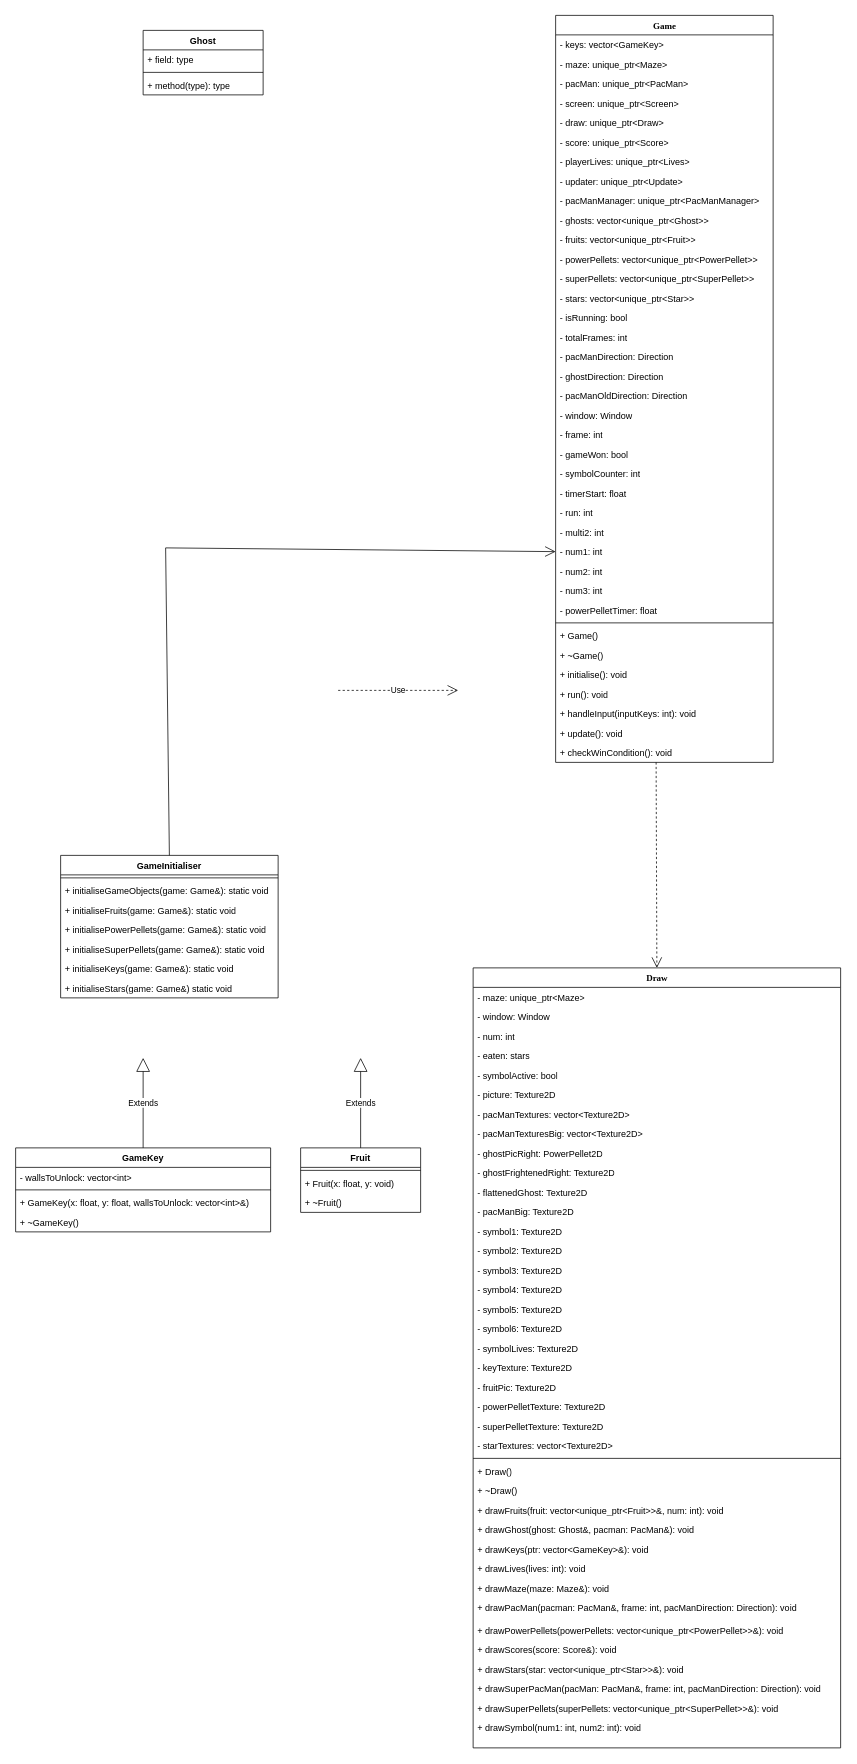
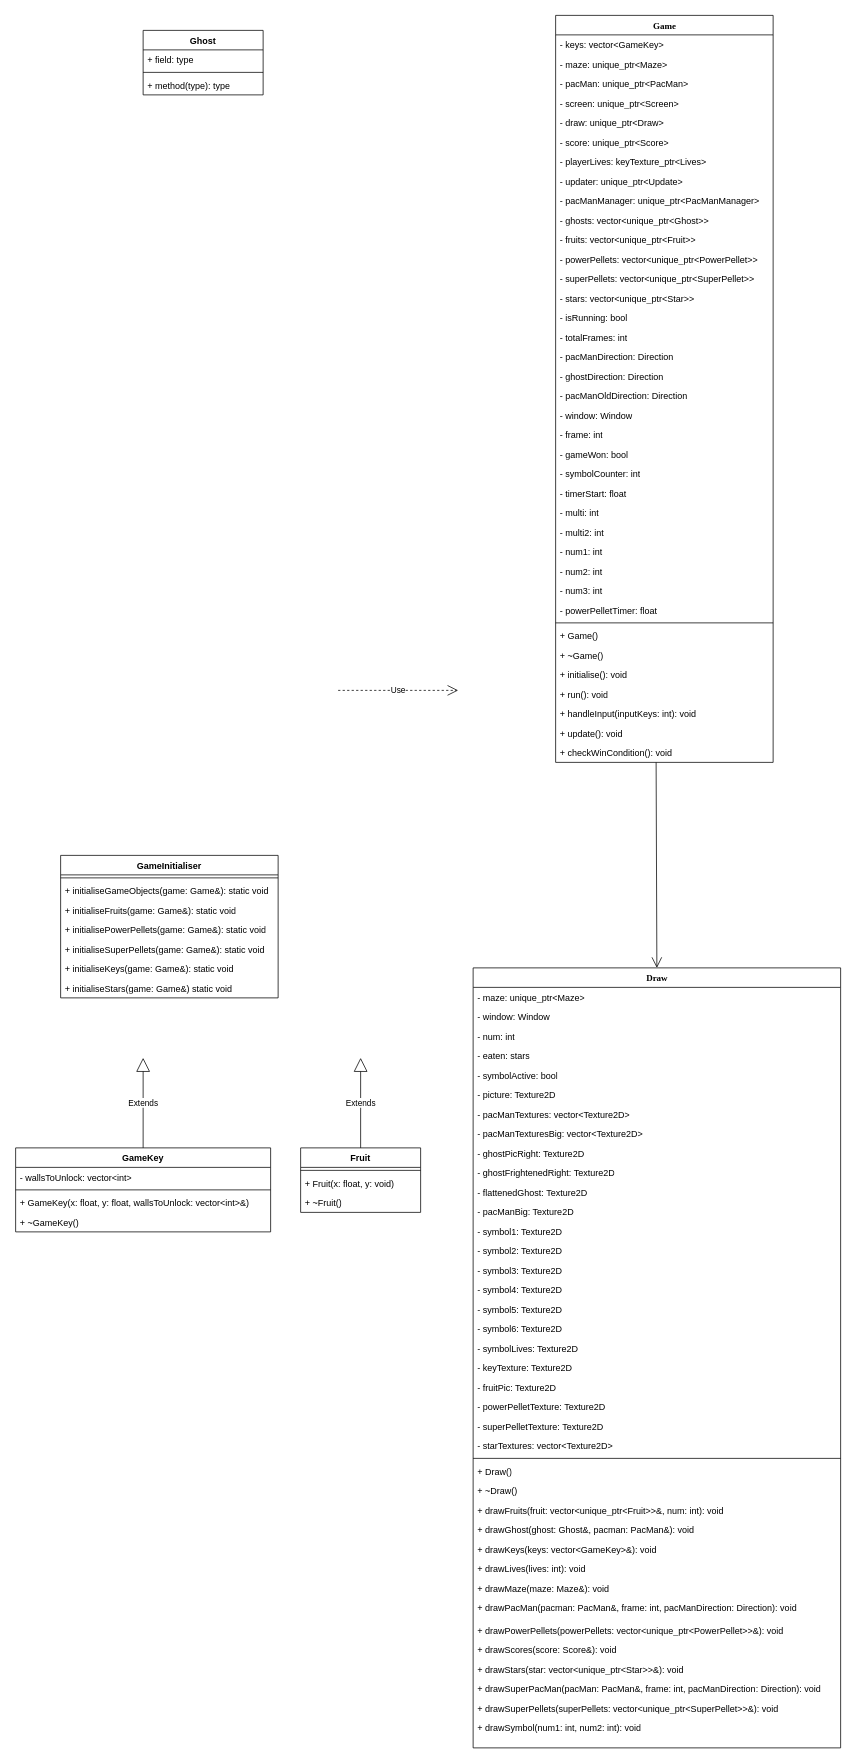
node "- playerLives: unique_ptr<Lives>": label "- playerLives: unique_ptr<Lives>" -> "- playerLives: keyTexture_ptr<Lives>"
node "- run: int": label "- run: int" -> "- multi: int"
edge "GameInitialiser" -> "- num1: int": removed
edge "+ checkWinCondition(): void" -> "Draw": style dashed -> solid
node "- ghostPicRight: PowerPellet2D": label "- ghostPicRight: PowerPellet2D" -> "- ghostPicRight: Texture2D"
node "+ drawKeys(ptr: vector<GameKey>&): void": label "+ drawKeys(ptr: vector<GameKey>&): void" -> "+ drawKeys(keys: vector<GameKey>&): void"
